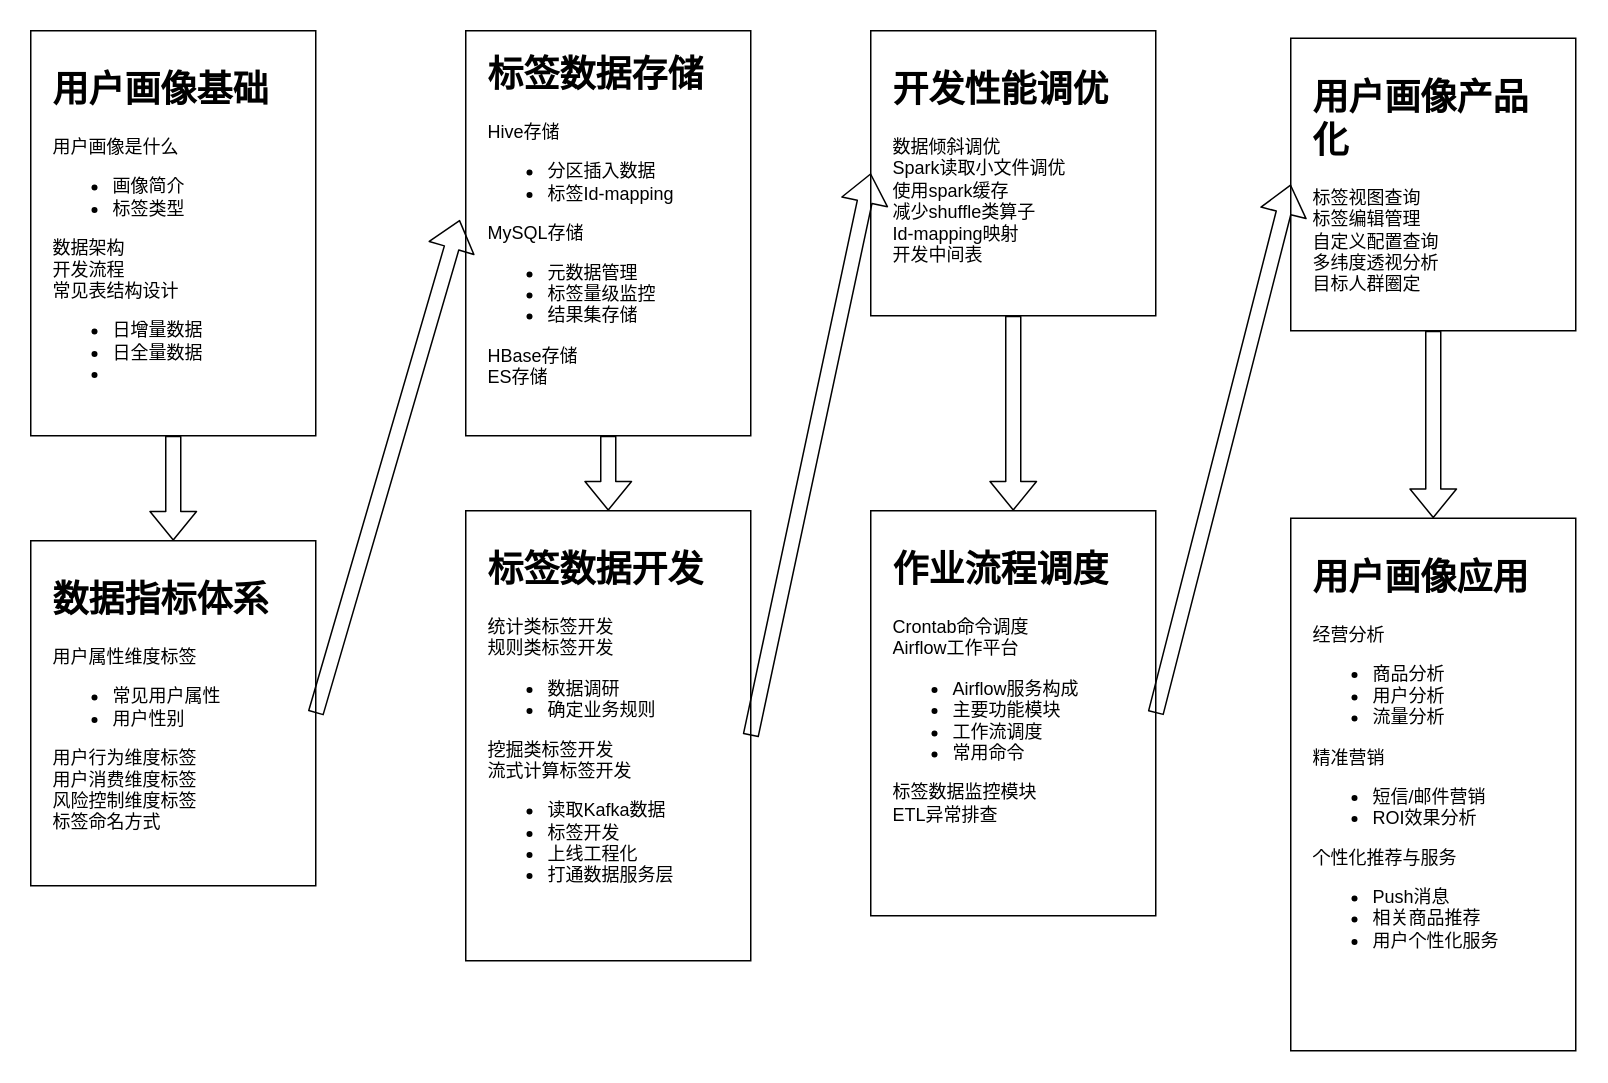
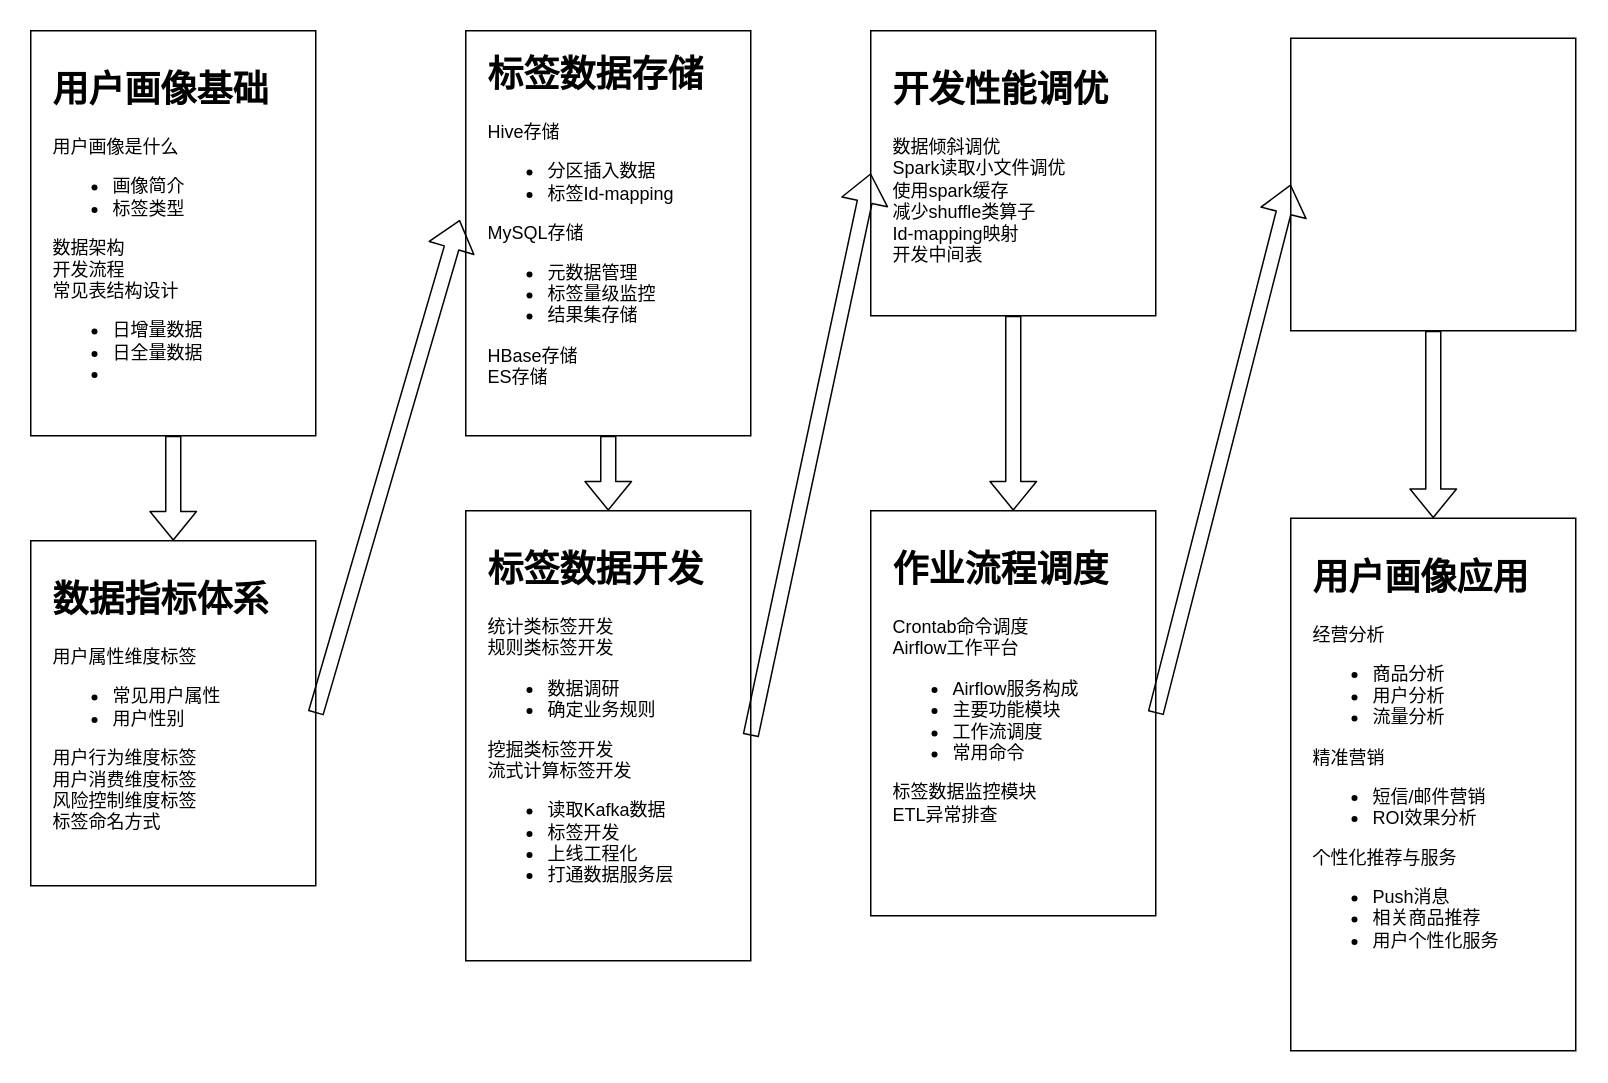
node "用户画像产品化 标签视图查询 标签编辑管理 自定义配置查询 多纬度透视分析 目标人群圈定": removed
